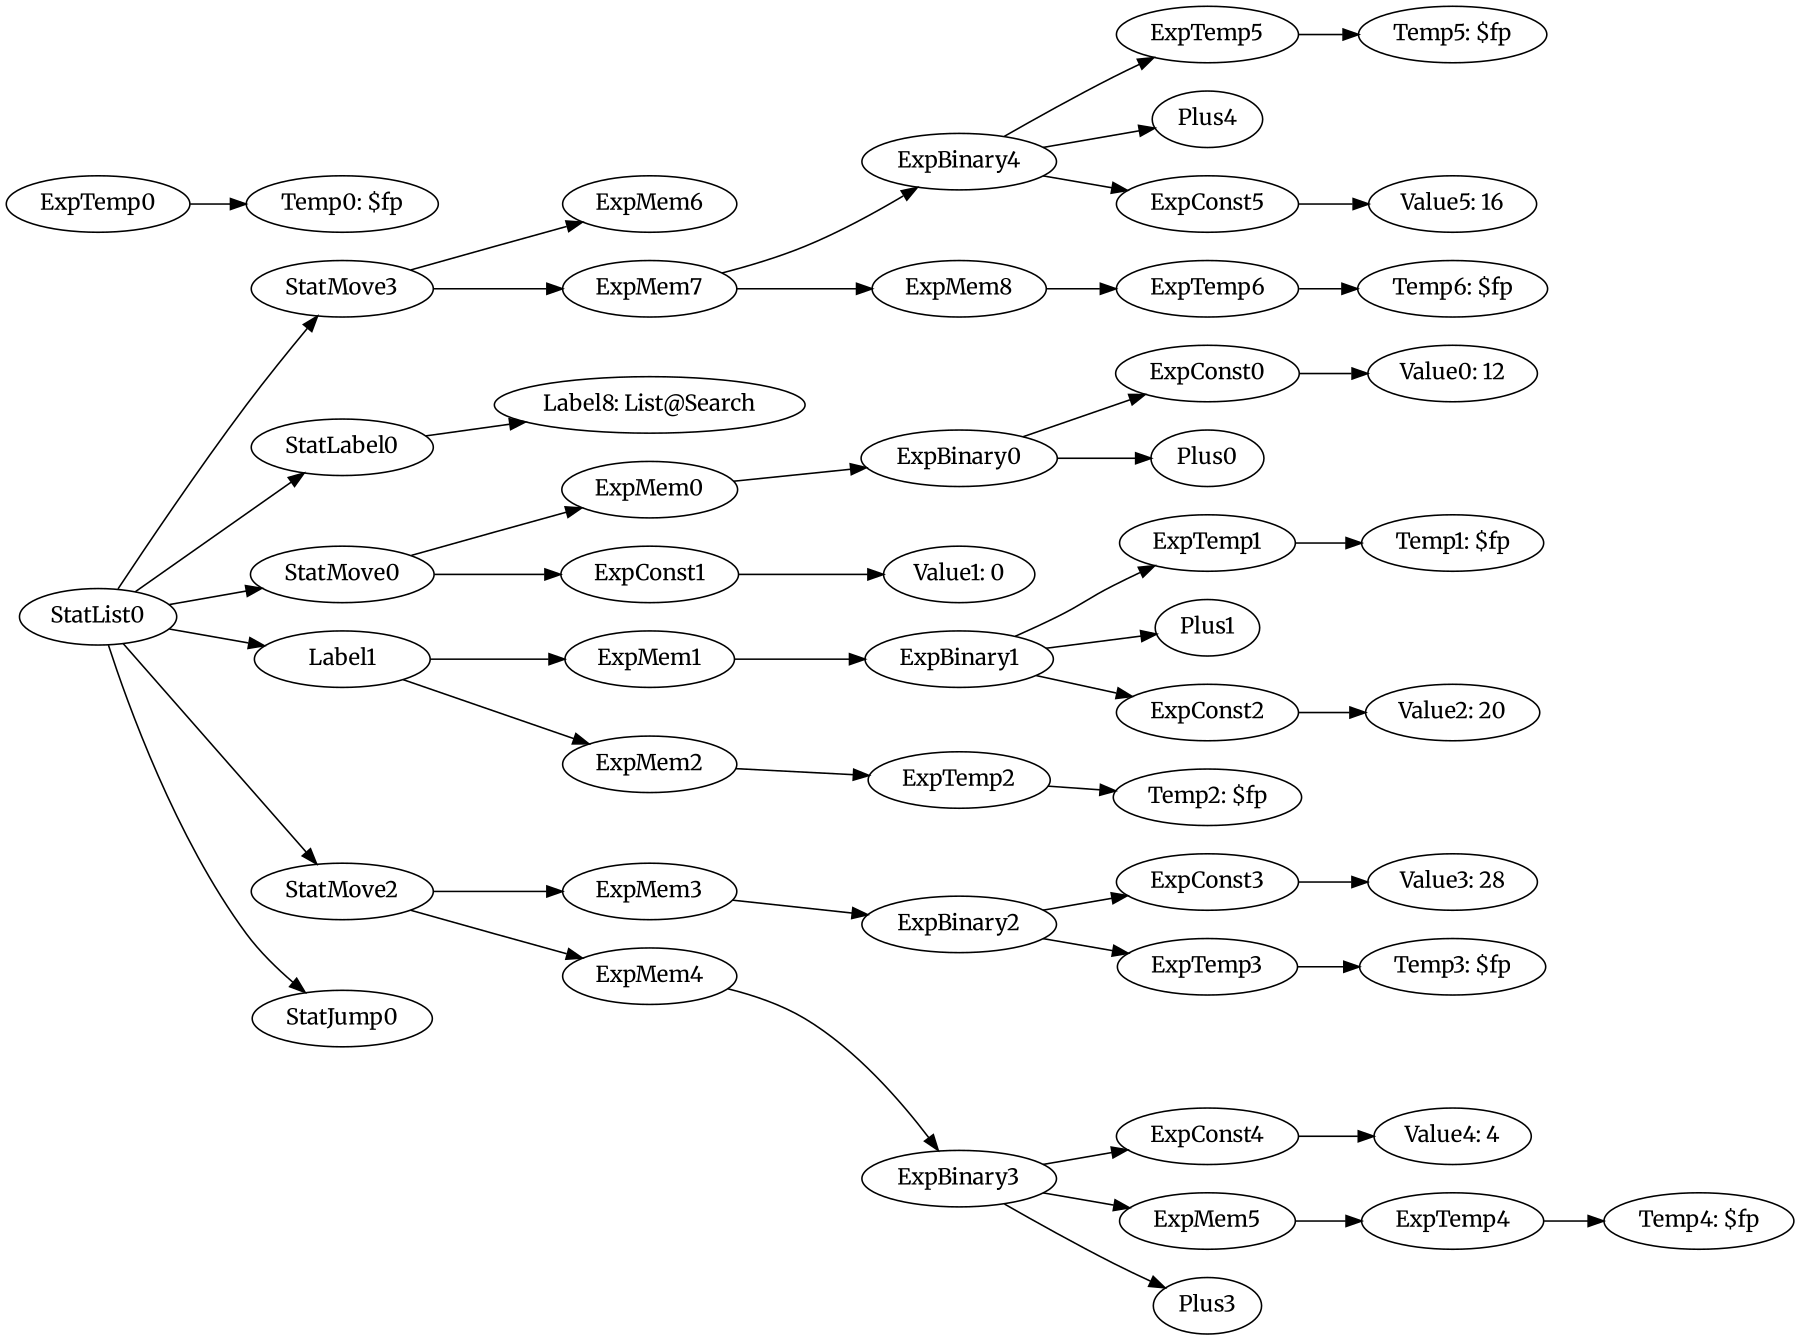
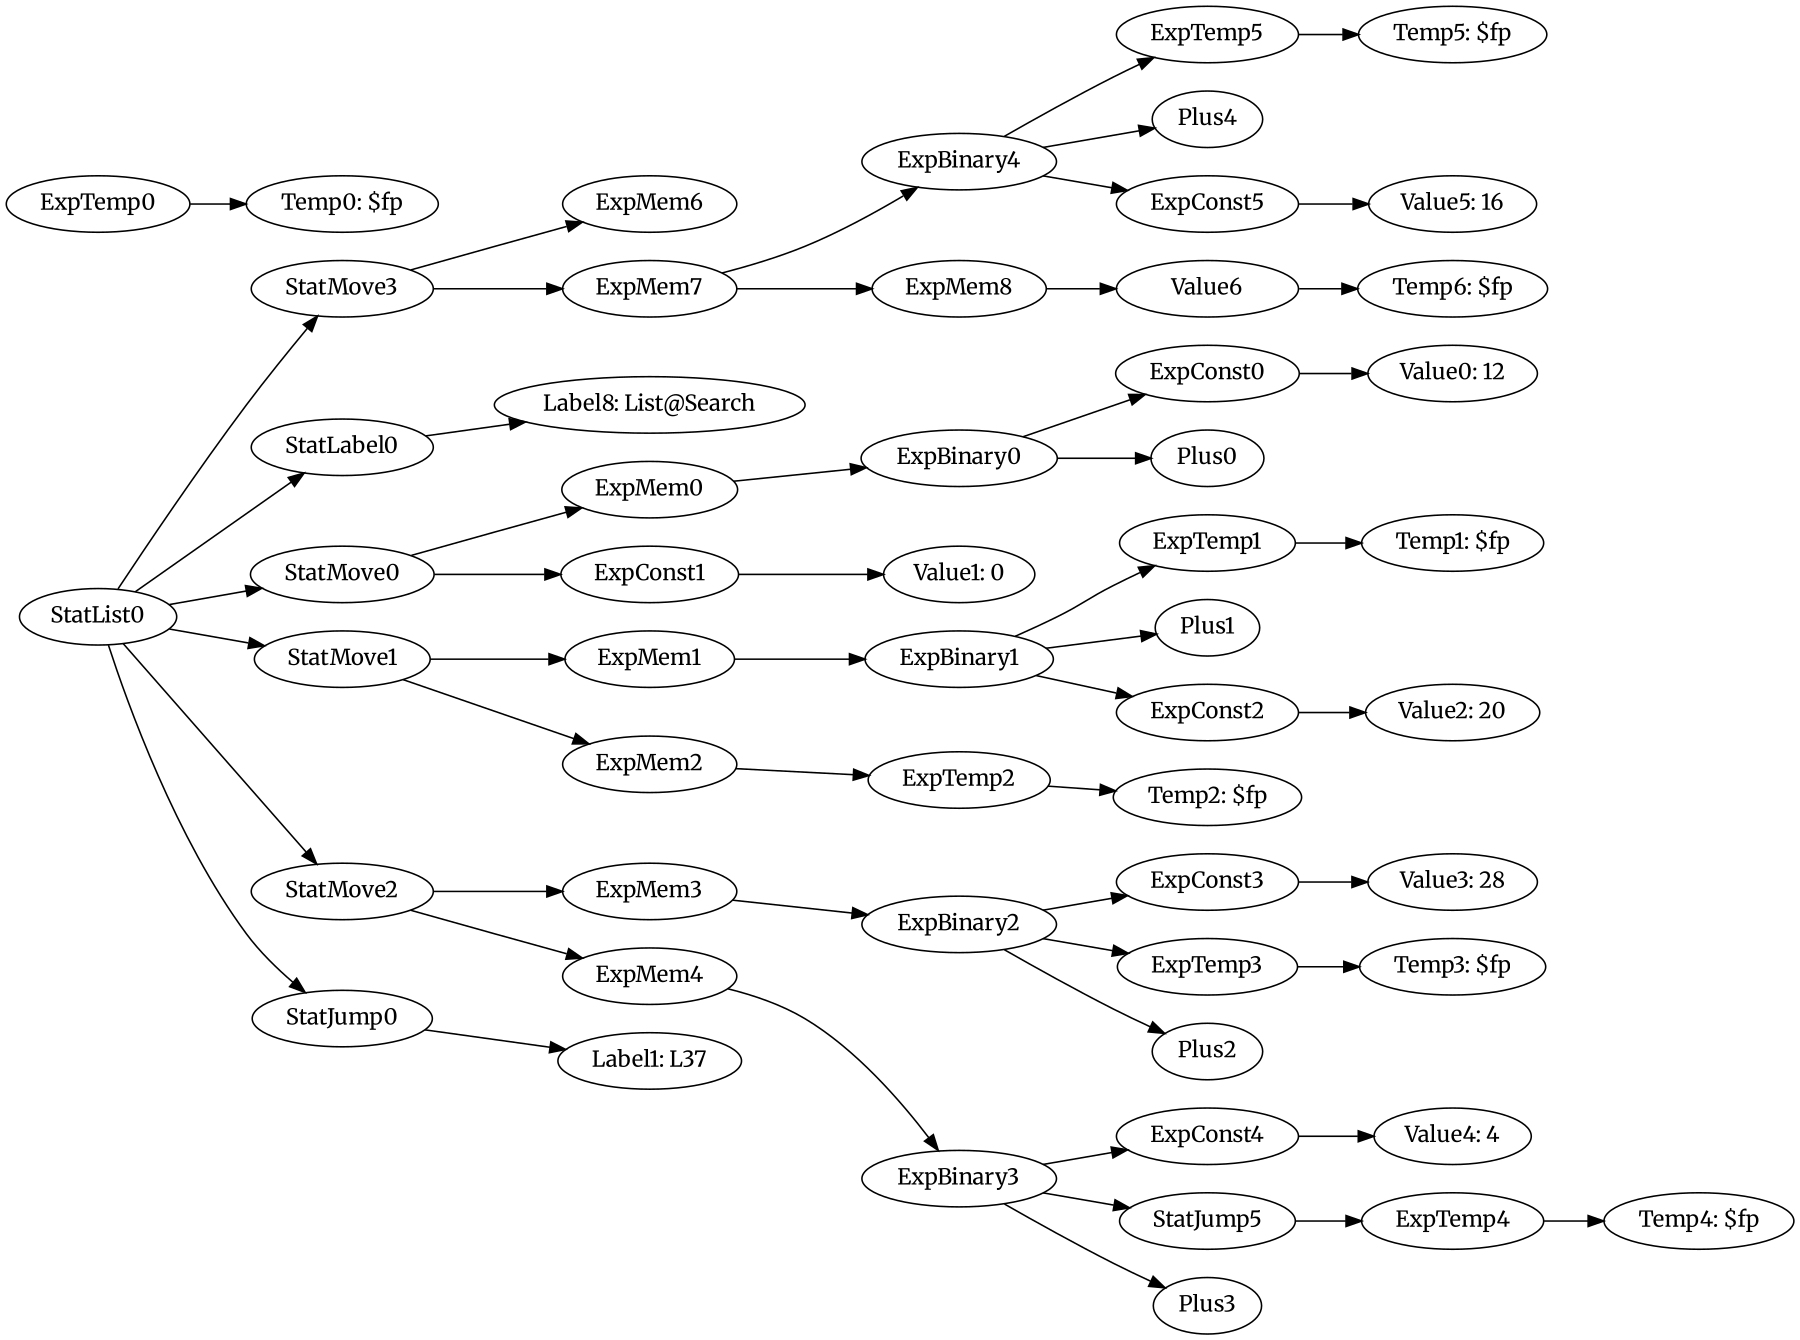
node "ExpTemp6": label "ExpTemp6" -> "Value6"
node "Label1": label "Label1" -> "StatMove1"
node "Plus2": added
node "Label1: L37": added
node "ExpMem5": label "ExpMem5" -> "StatJump5"
